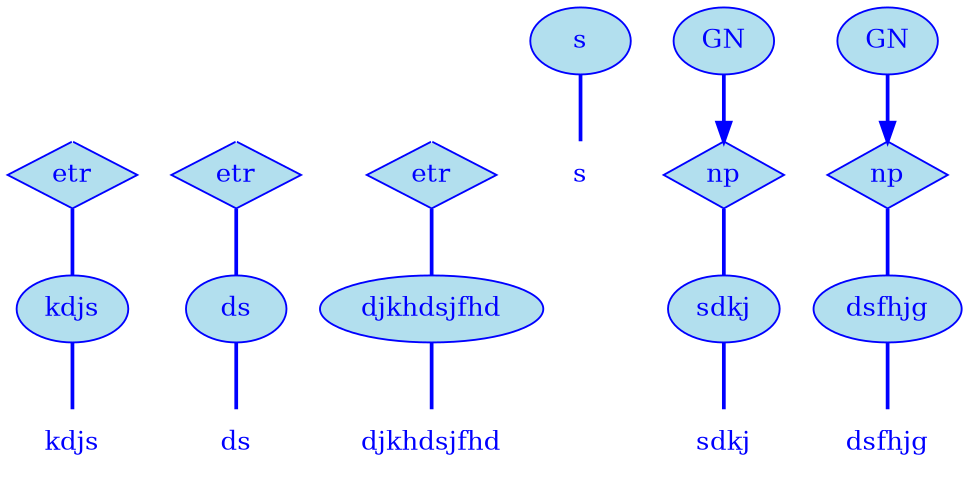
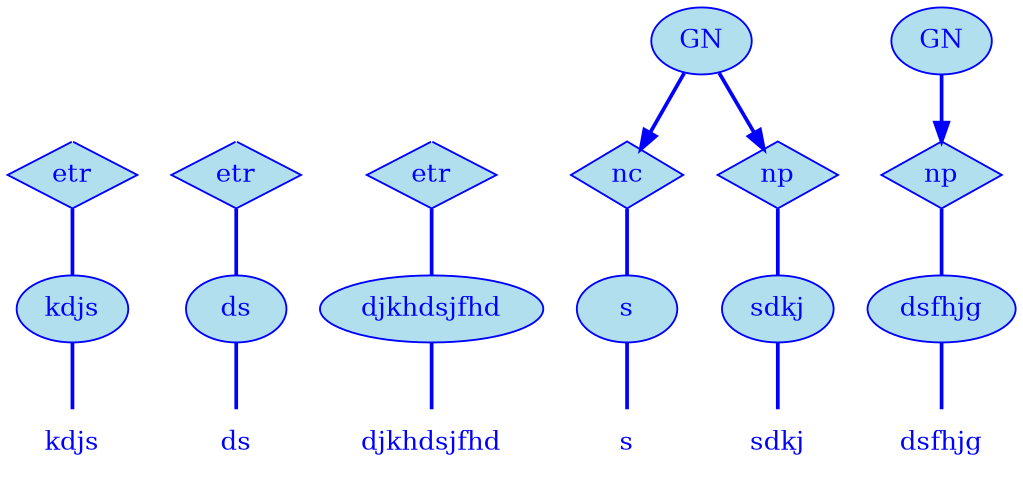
node "nc": added
